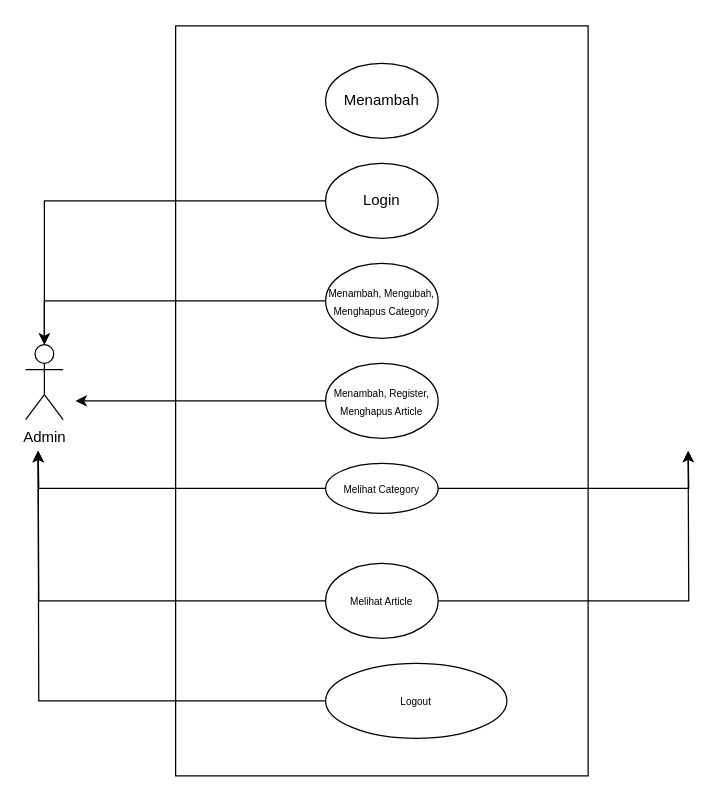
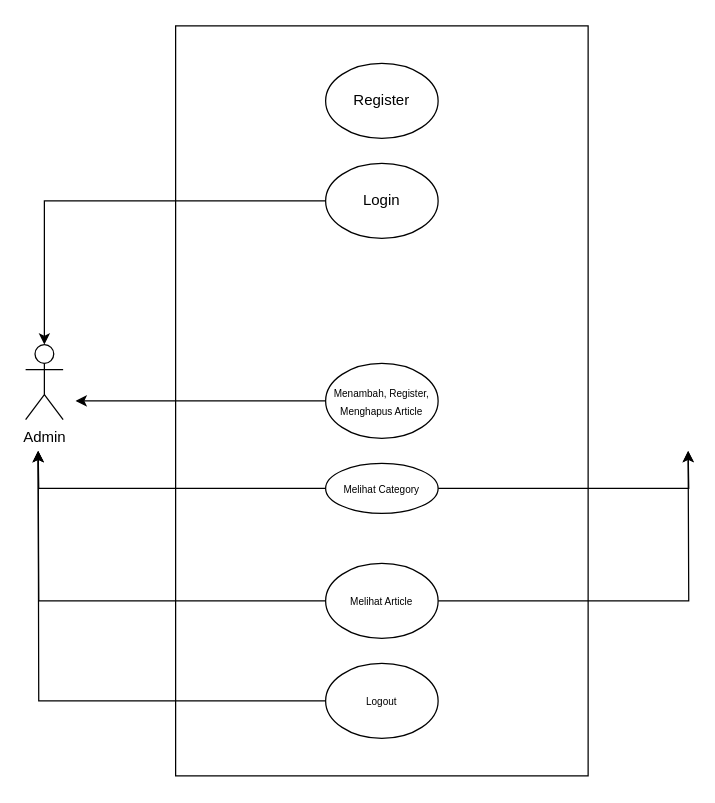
node "Menambah": label "Menambah" -> "Register"
edge "Menambah, Mengubah, Menghapus Category" -> "Admin": removed
node "Menambah, Mengubah, Menghapus Category": removed
node "Logout": size 181x75 -> 113x75
